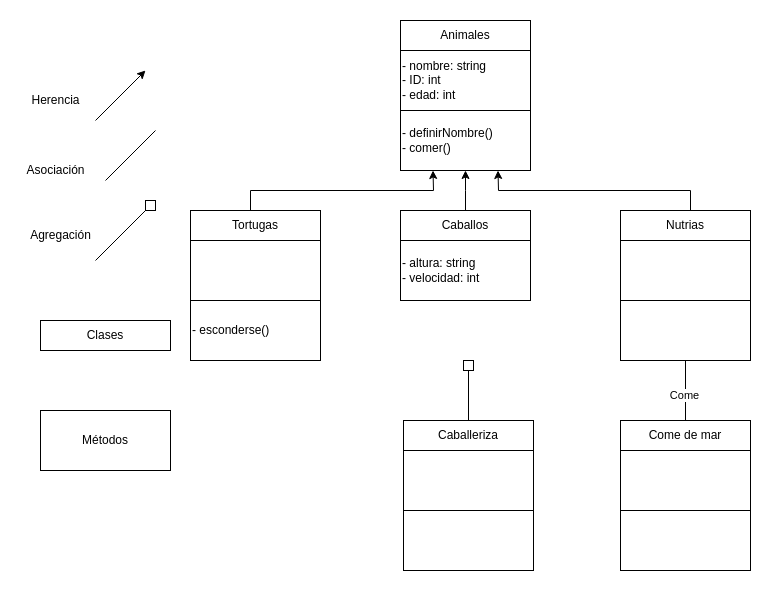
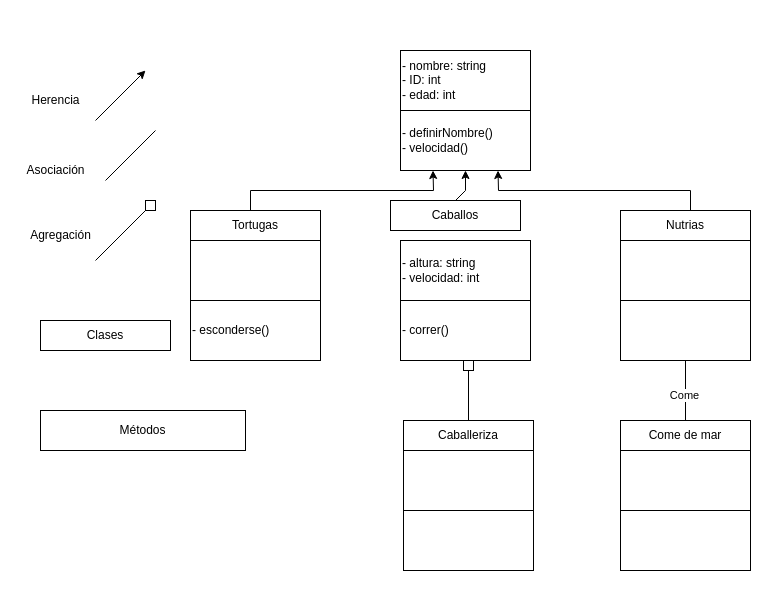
node "Animales": removed
node "- definirNombre() - comer()": label "- definirNombre() - comer()" -> "- definirNombre() - velocidad()"
node "Caballos": moved (466, 226) -> (456, 216)
node "- correr()": added
node "Métodos": size 130x60 -> 205x40
